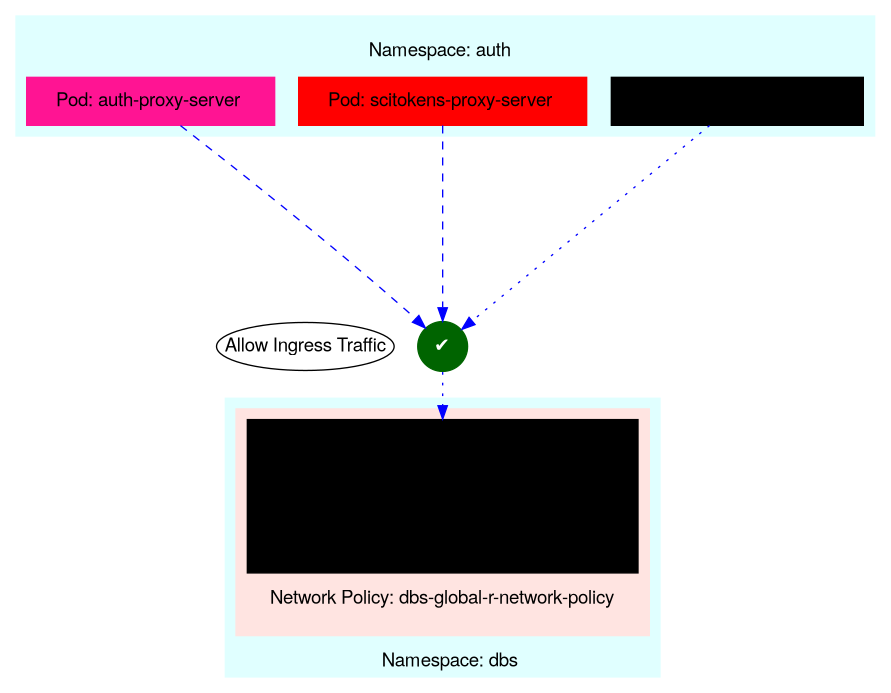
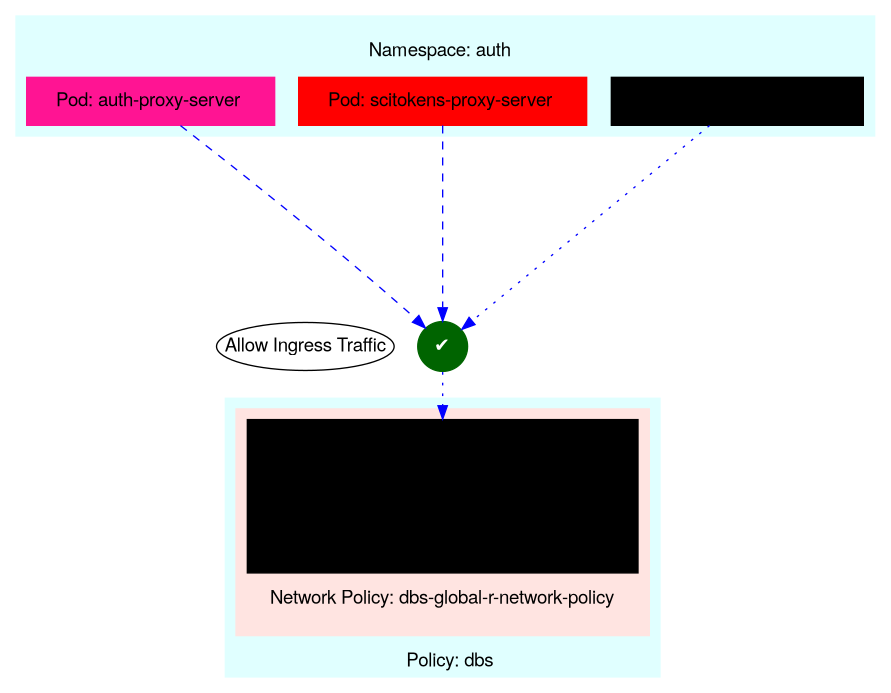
cluster "   Namespace: dbs": label "   Namespace: dbs" -> "   Policy: dbs"
